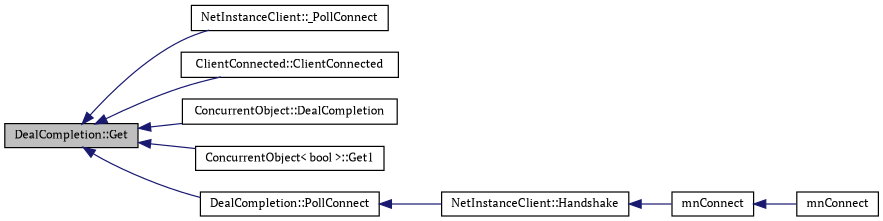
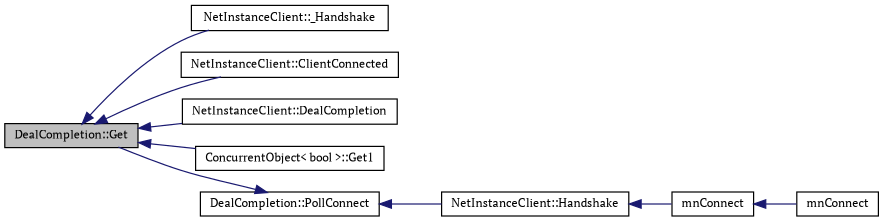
node "NetInstanceClient::_PollConnect": label "NetInstanceClient::_PollConnect" -> "NetInstanceClient::_Handshake"
node "ClientConnected::ClientConnected": label "ClientConnected::ClientConnected" -> "NetInstanceClient::ClientConnected"
node "ConcurrentObject::DealCompletion": label "ConcurrentObject::DealCompletion" -> "NetInstanceClient::DealCompletion"
edge "DealCompletion::PollConnect" -> "DealCompletion::Get": reversed
